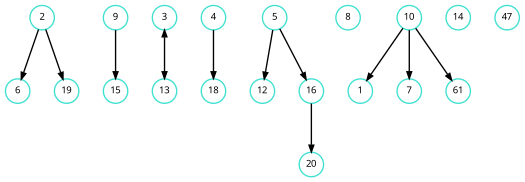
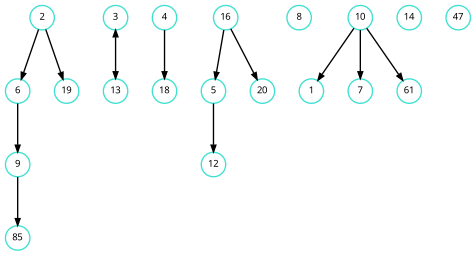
edge "5" -> "16": reversed
node "15": label "15" -> "85"
edge "6" -> "9": added
